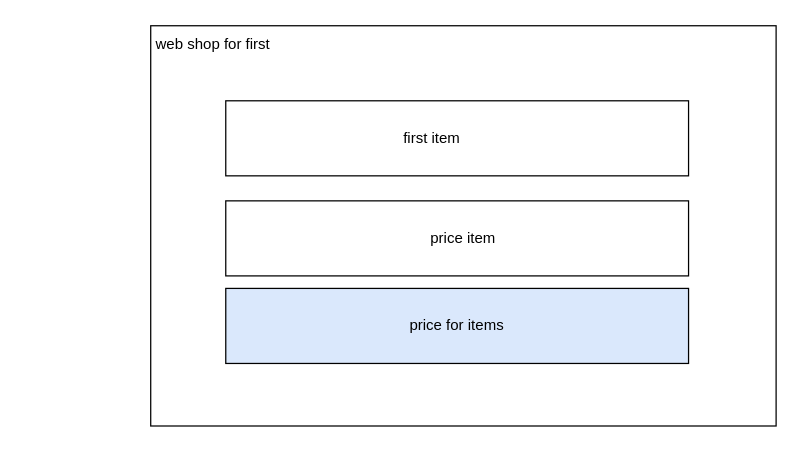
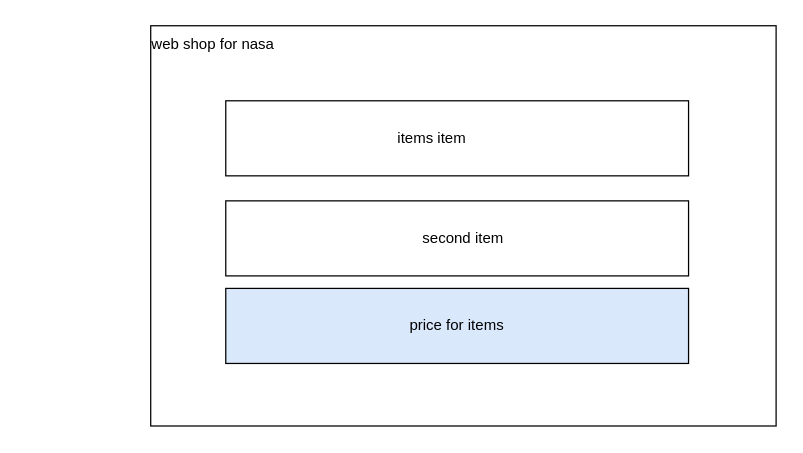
node "web shop for first": label "web shop for first" -> "web shop for nasa"
node "first item": label "first item" -> "items item"
node "price item": label "price item" -> "second item"
